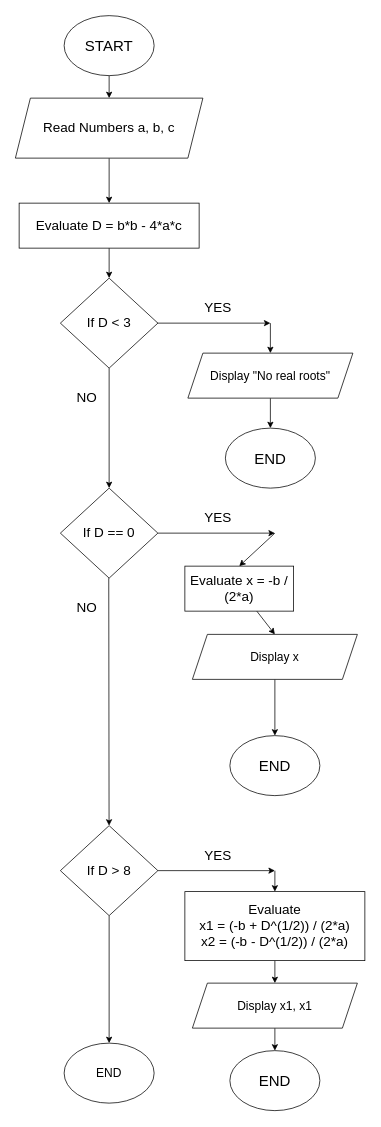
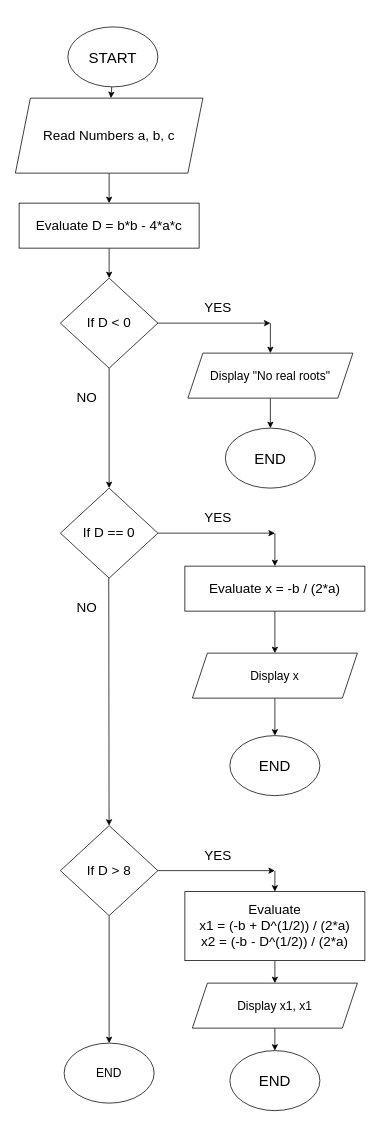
node "START": moved (109, 45) -> (113, 57)
node "Read Numbers a, b, c": size 188x60 -> 188x75
node "If D < 3": label "If D < 3" -> "If D < 0"
node "Evaluate x = -b / (2*a)": size 109x45 -> 180x45
node "Display x": moved (275, 657) -> (275, 675)
